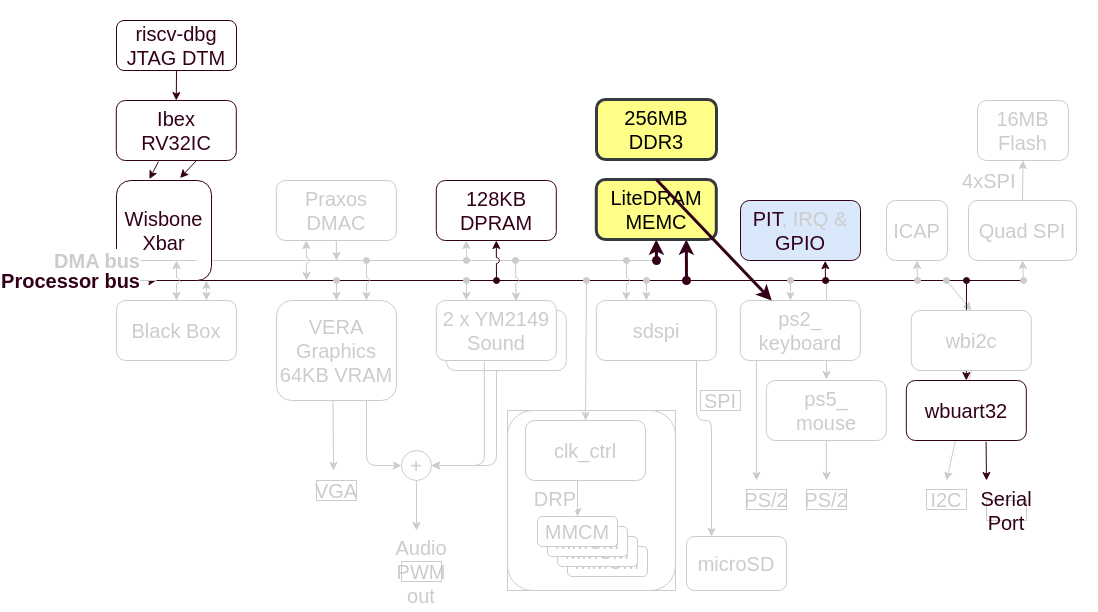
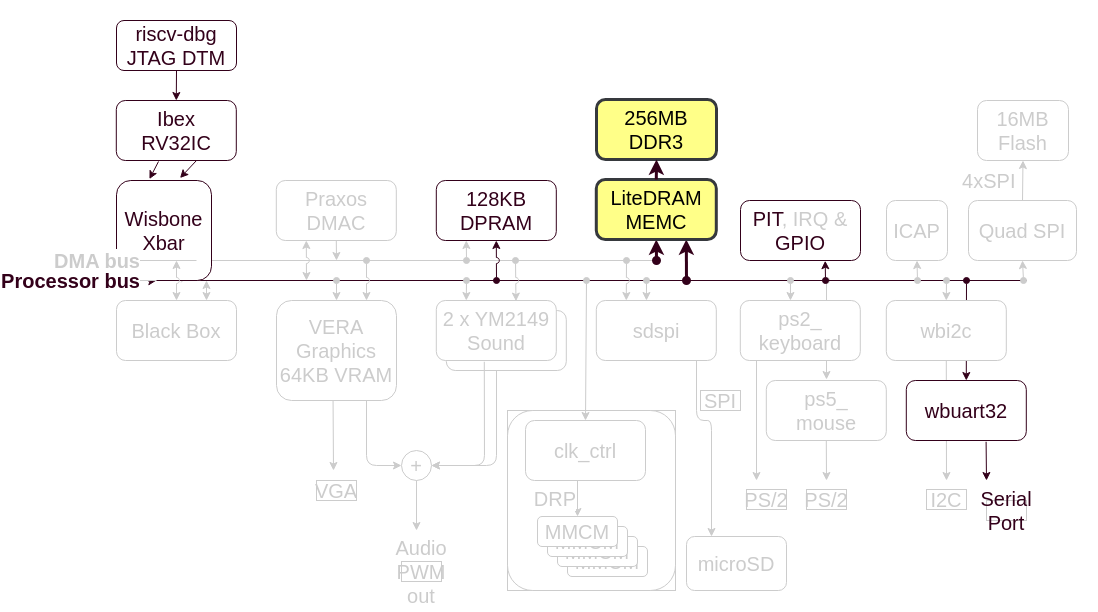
node "PIT, IRQ & GPIO": fillcolor #dae8fc -> #ffffff
edge "LiteDRAMMEMC" -> "ps2_ keyboard": now "LiteDRAMMEMC" -> "256MB DDR3"
node "wbi2c": moved (971, 341) -> (946, 331)
